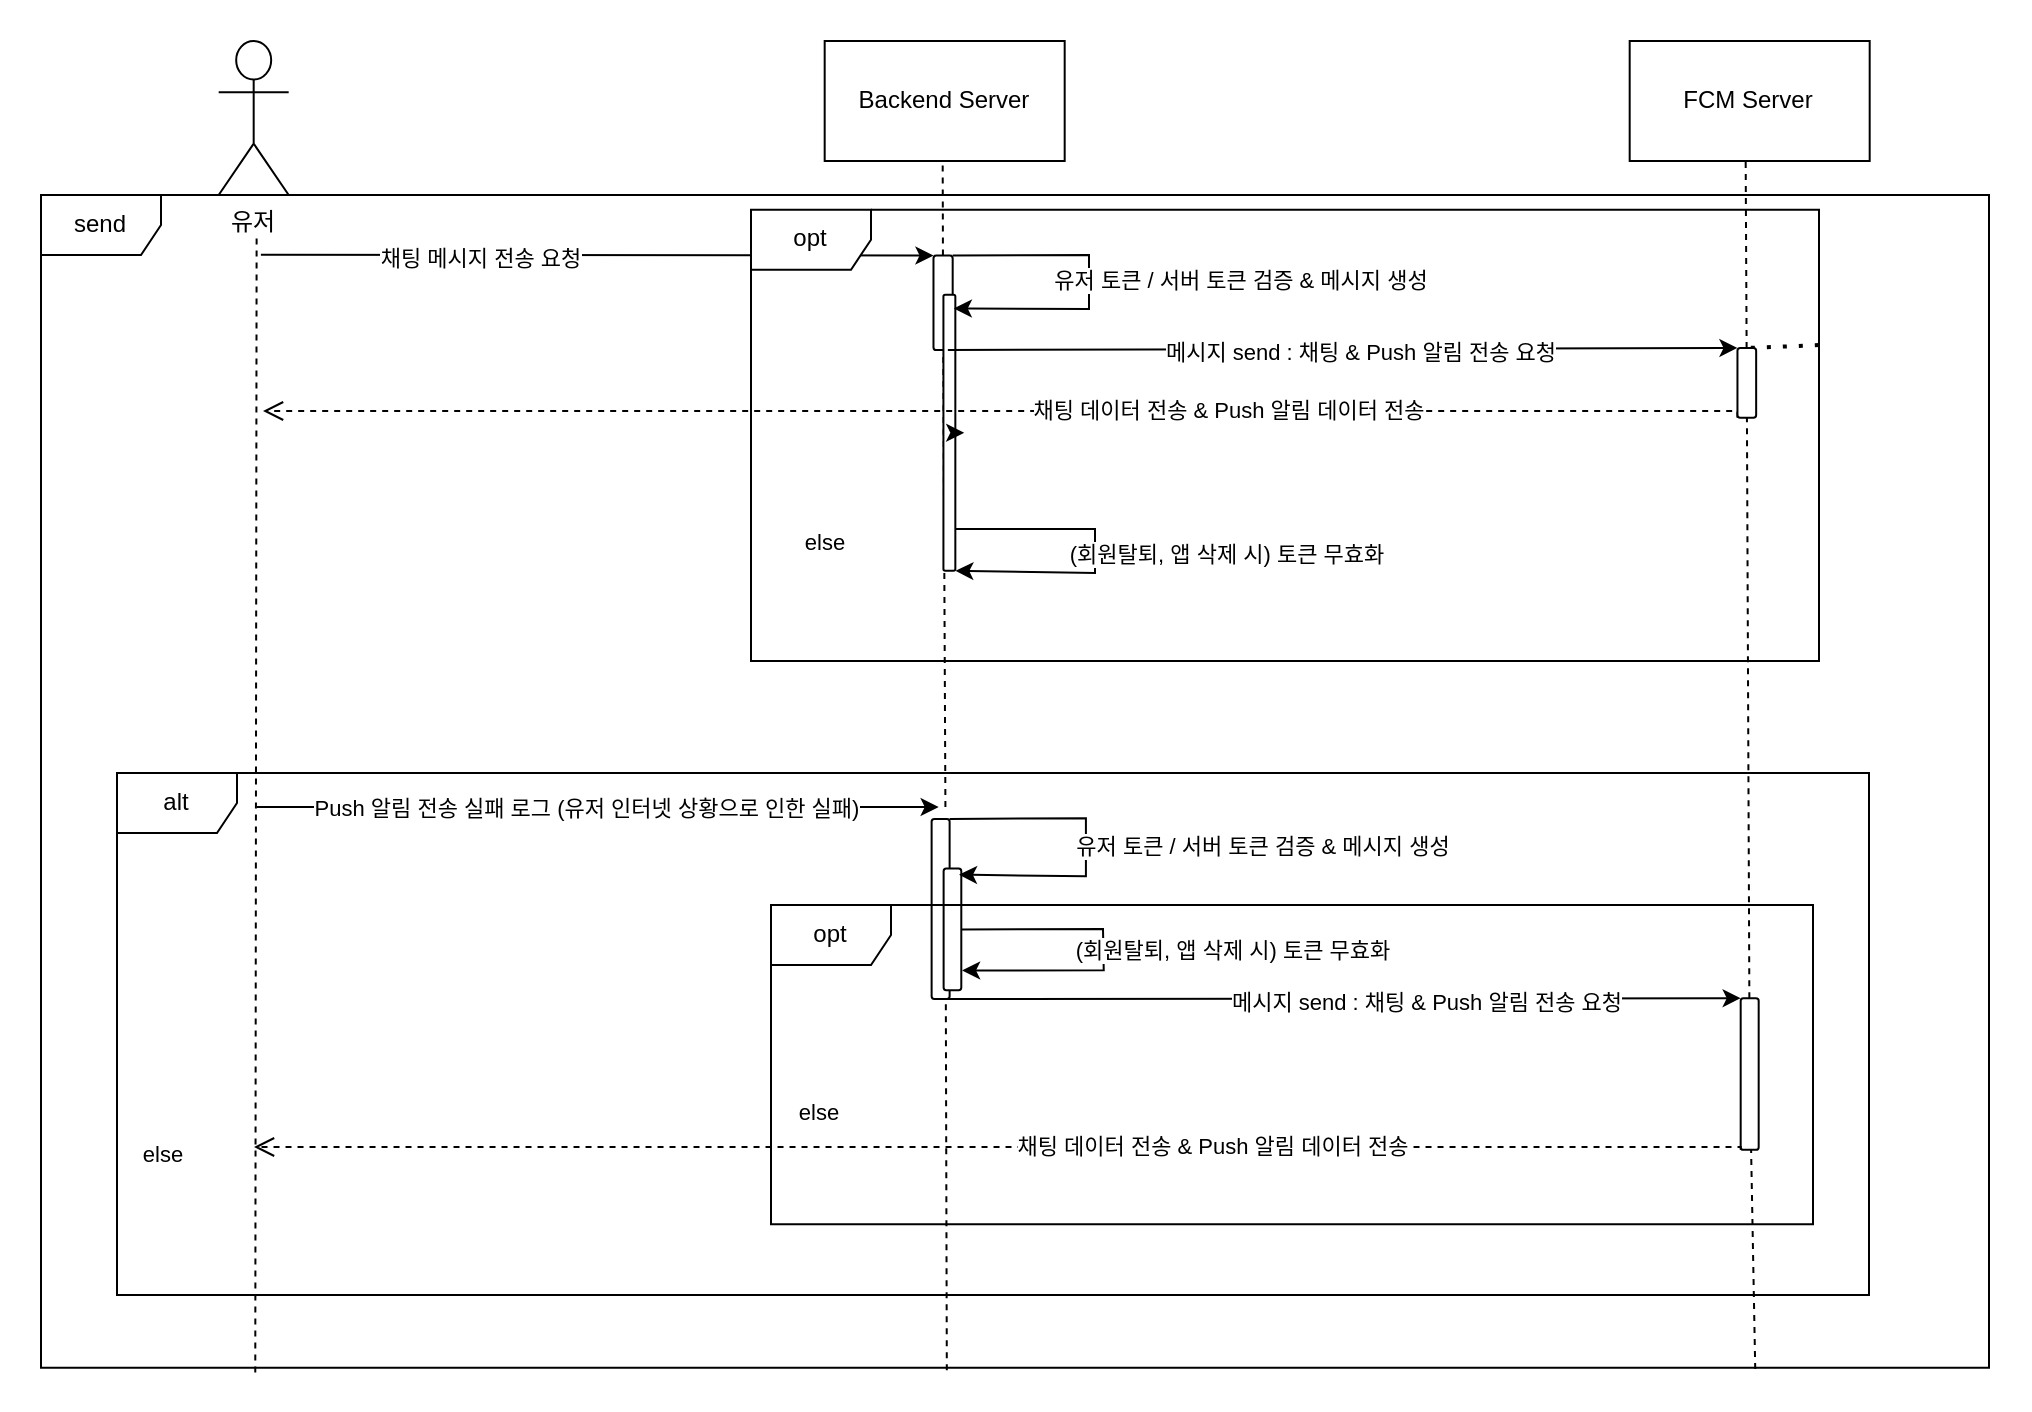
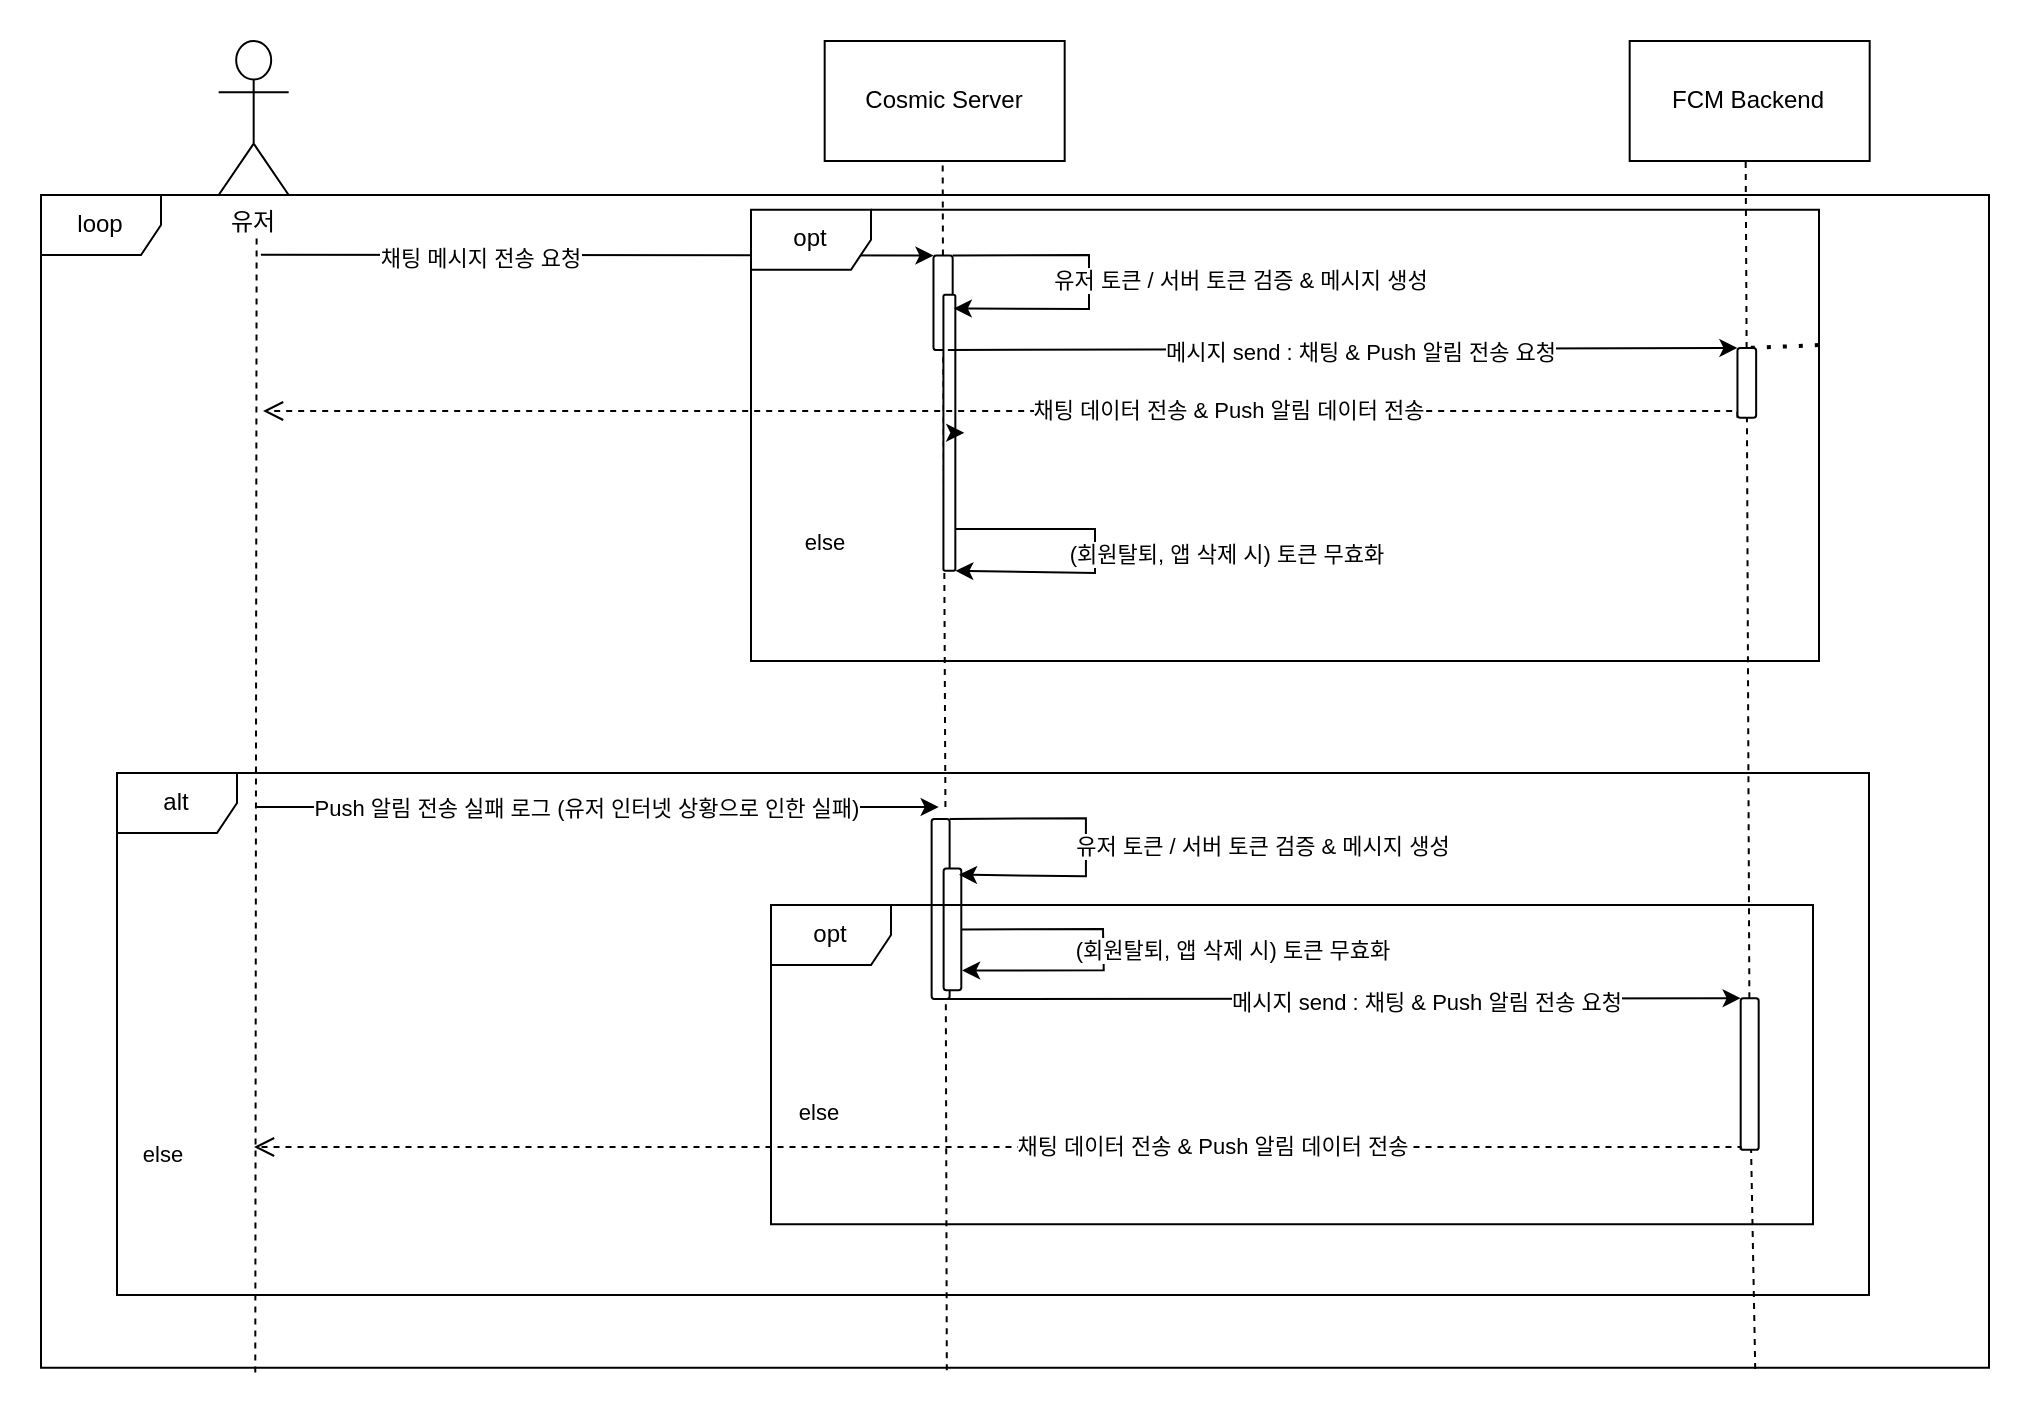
node "Backend Server": label "Backend Server" -> "Cosmic Server"
node "FCM Server": label "FCM Server" -> "FCM Backend"
node "send": label "send" -> "loop"
